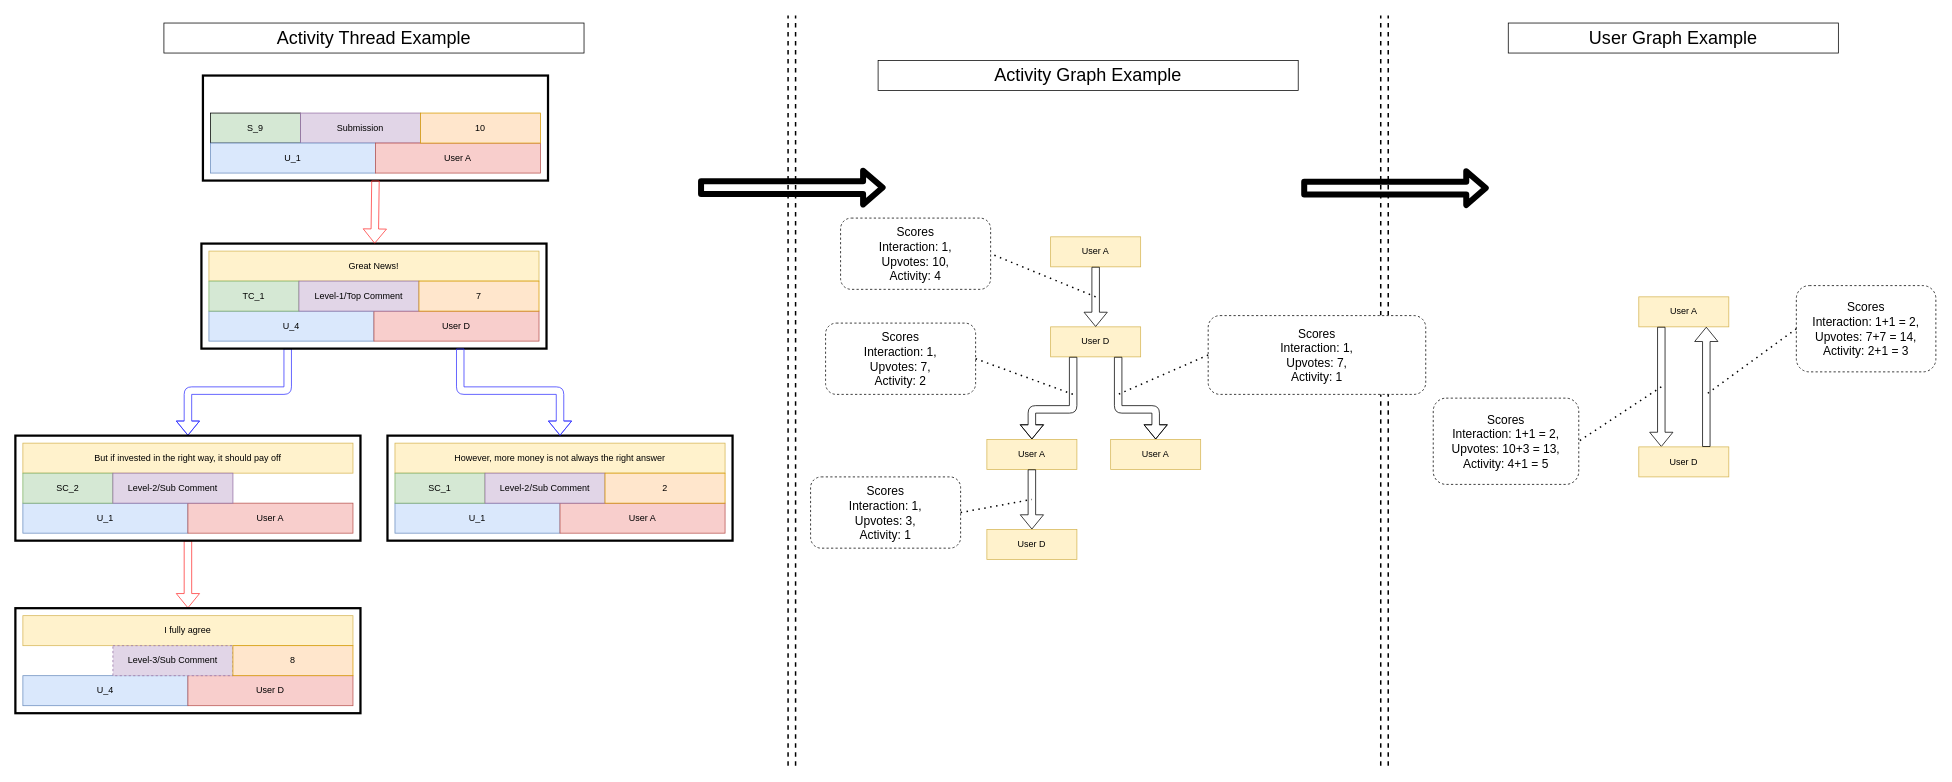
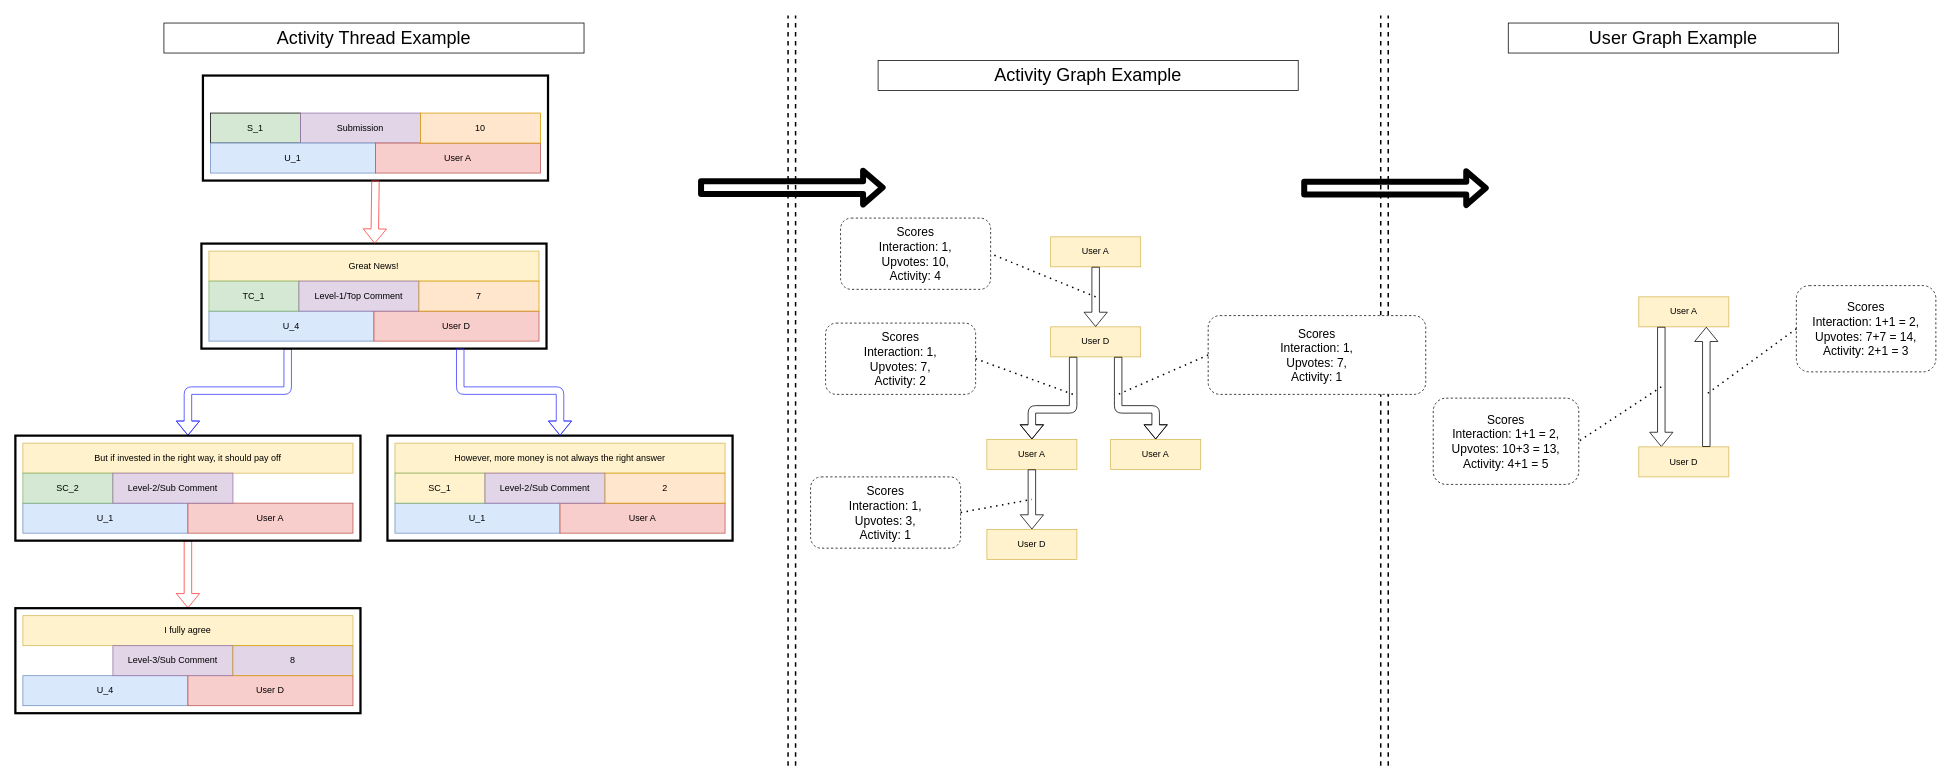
node "S_9": label "S_9" -> "S_1"
node "SC_1": fillcolor #d5e8d4 -> #fff2cc
node "Level-3/Sub Comment": style dashed -> solid
node "8": fillcolor #ffe6cc -> #e1d5e7
